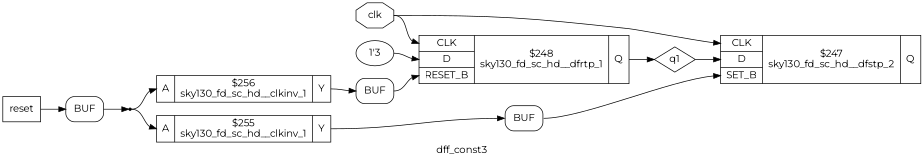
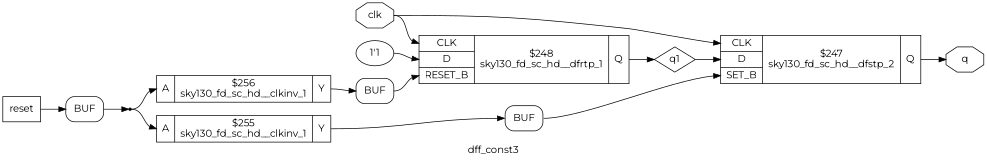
node "1'3": label "1'3" -> "1'1"
node "q": added
